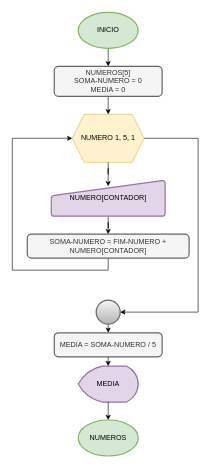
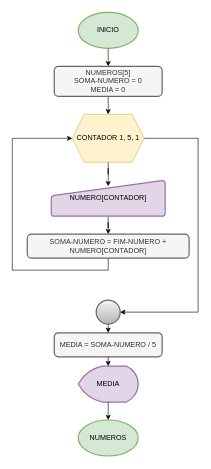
node "NUMERO 1, 5, 1": label "NUMERO 1, 5, 1" -> "CONTADOR 1, 5, 1"
